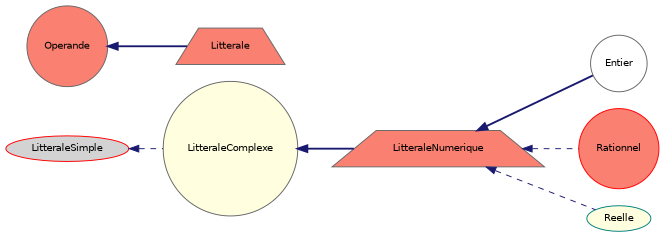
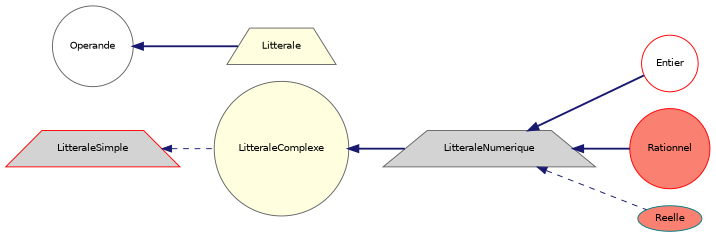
node "Operande": fillcolor salmon -> white
node "Litterale": fillcolor salmon -> lightyellow
node "Entier": color gray40 -> red
node "LitteraleSimple": shape ellipse -> trapezium
node "LitteraleNumerique": fillcolor salmon -> lightgrey
edge "Rationnel" -> "LitteraleNumerique": style dashed -> bold
node "Reelle": fillcolor lightyellow -> salmon
